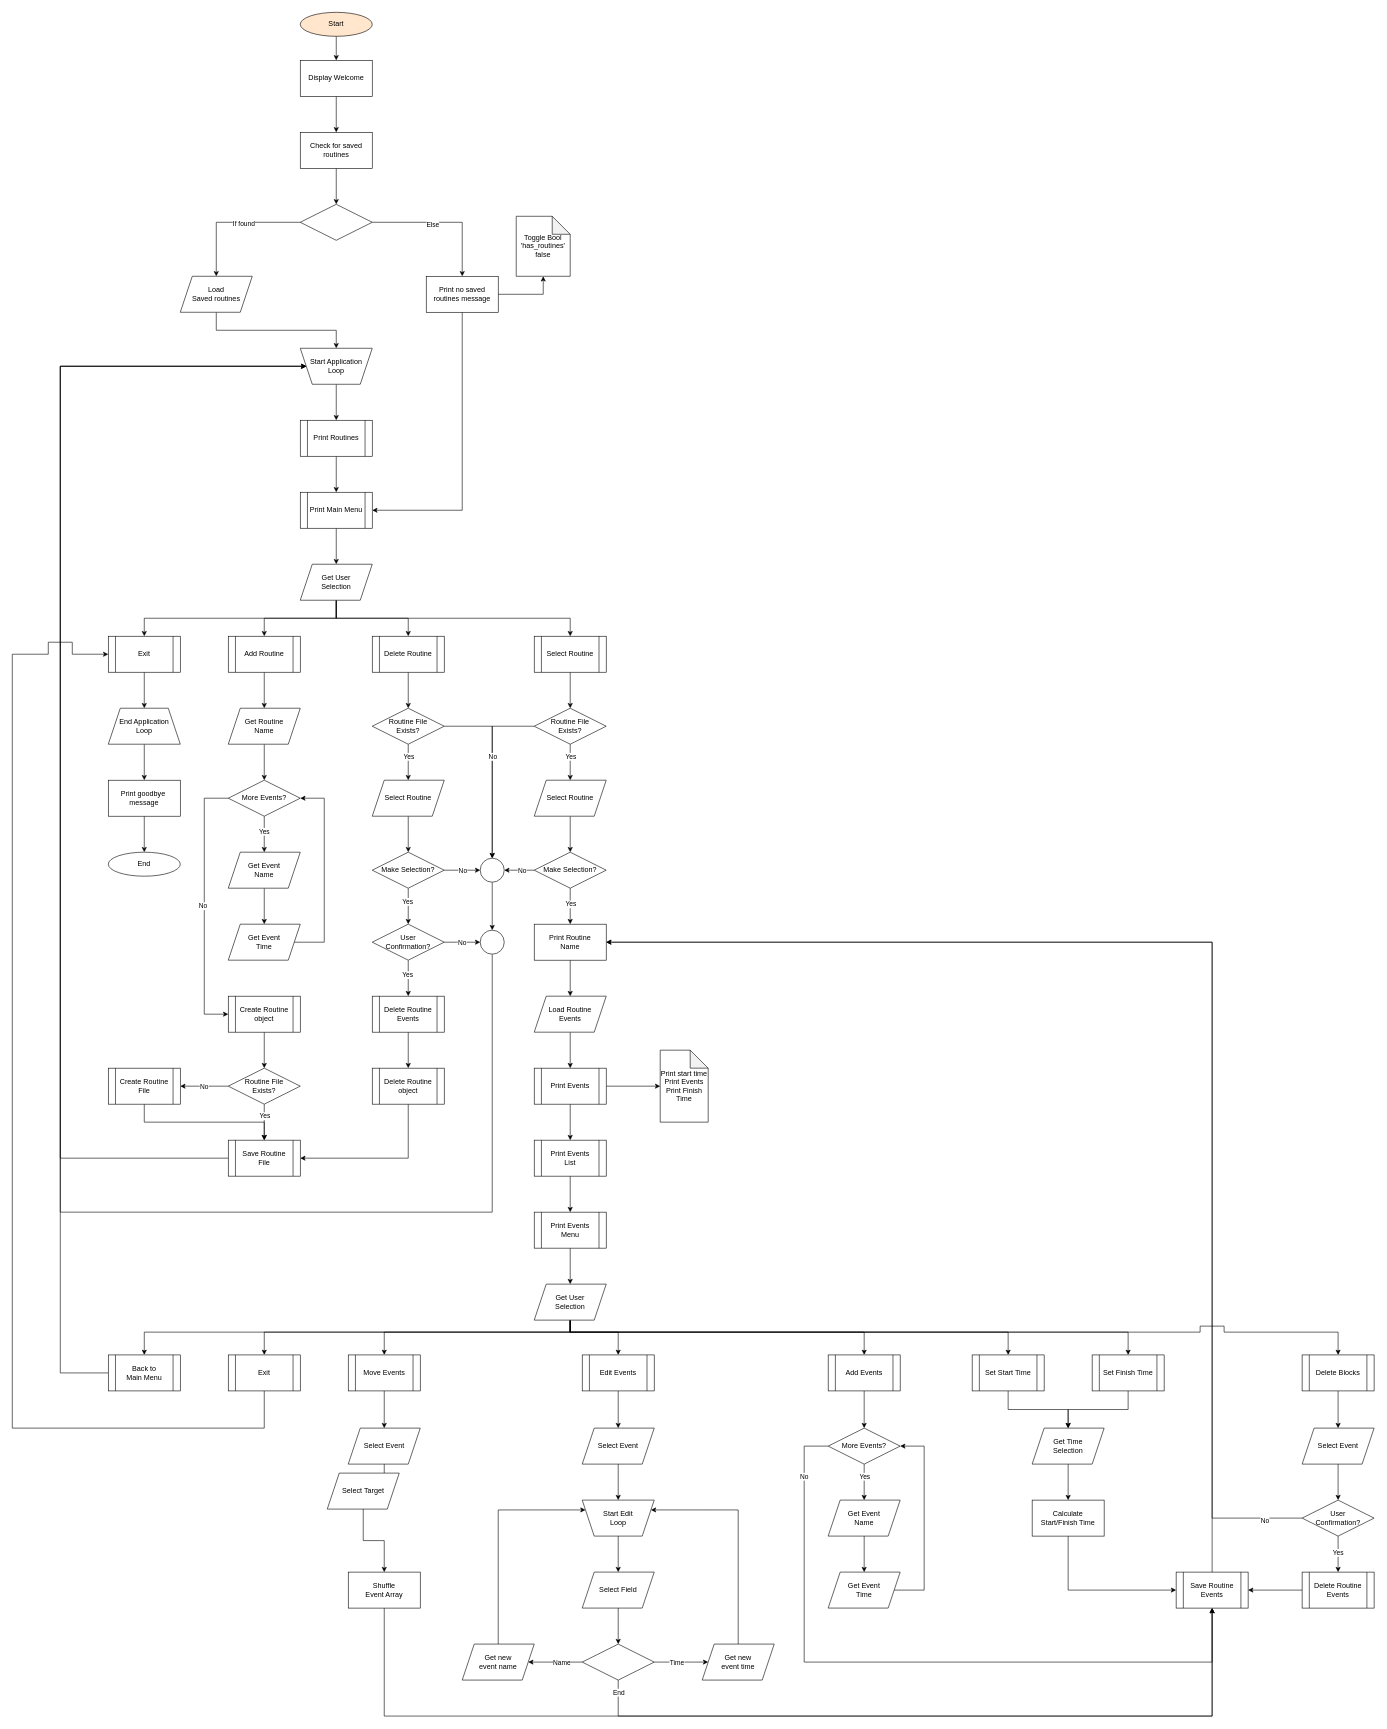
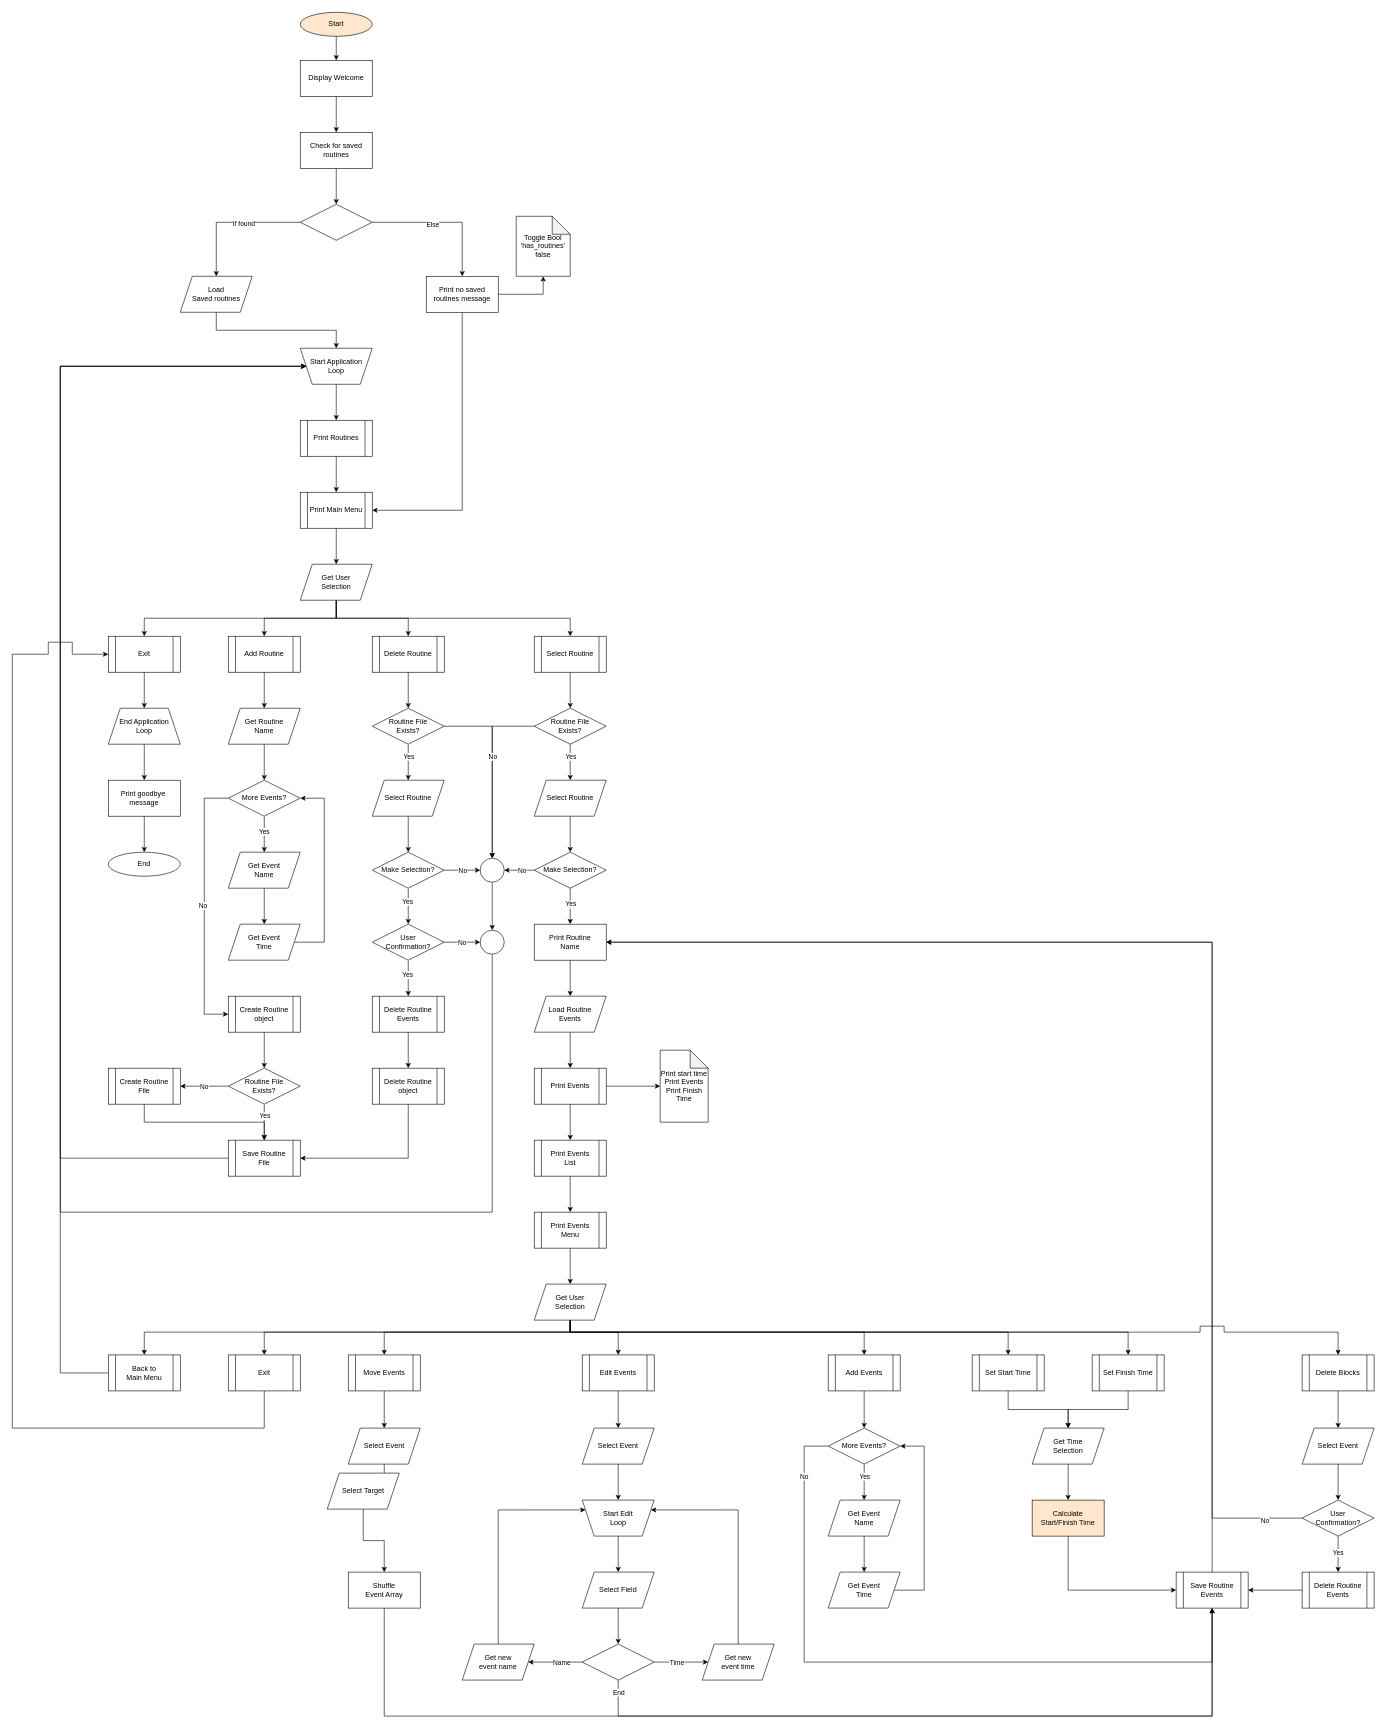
node "Calculate Start/Finish Time": fillcolor #ffffff -> #ffe6cc
